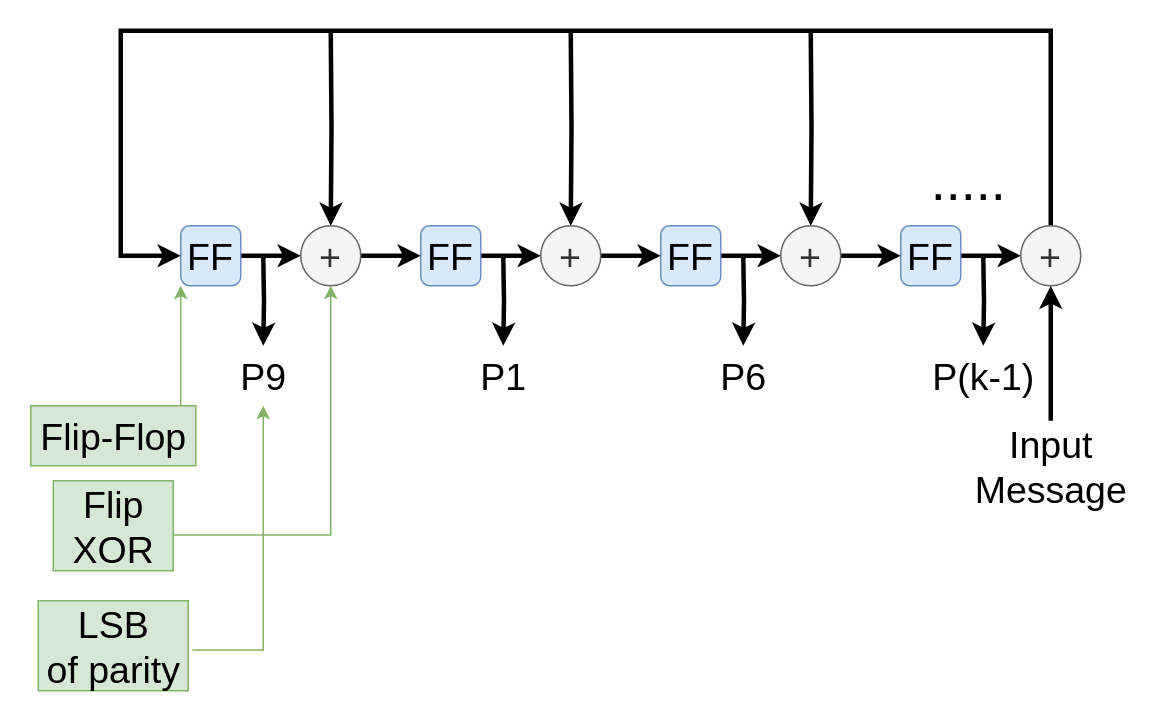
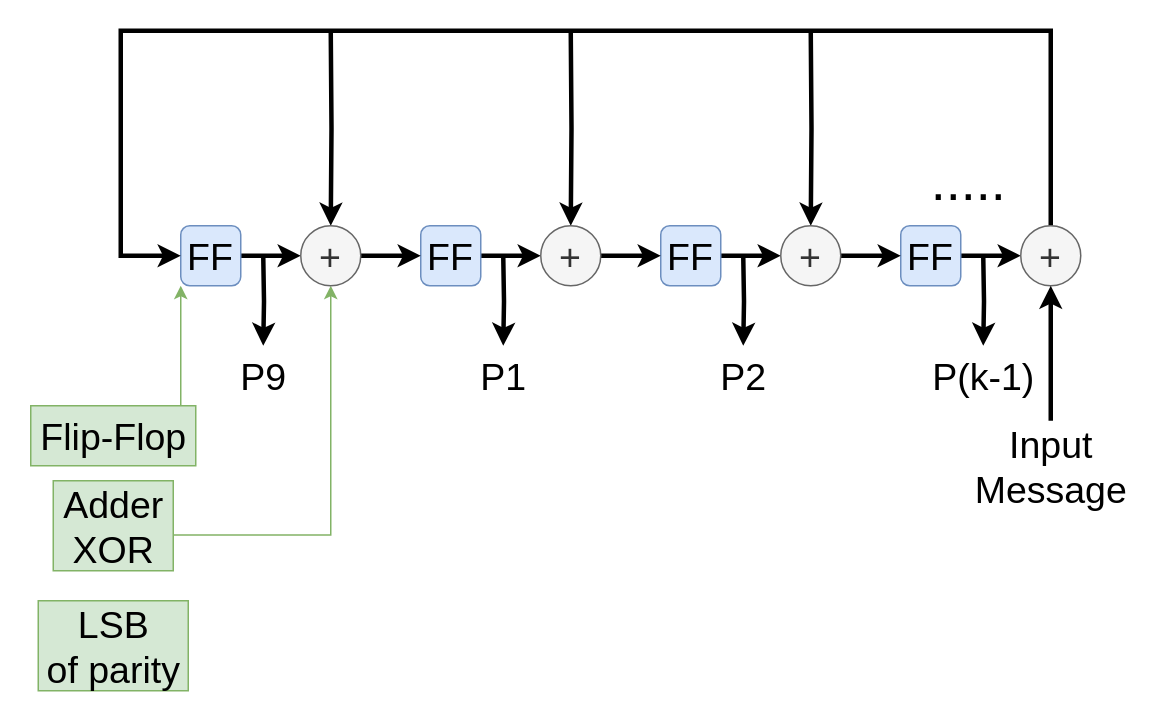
node "P6": label "P6" -> "P2"
node "Flip XOR": label "Flip XOR" -> "Adder XOR"
edge "LSB of parity" -> "P9": removed
